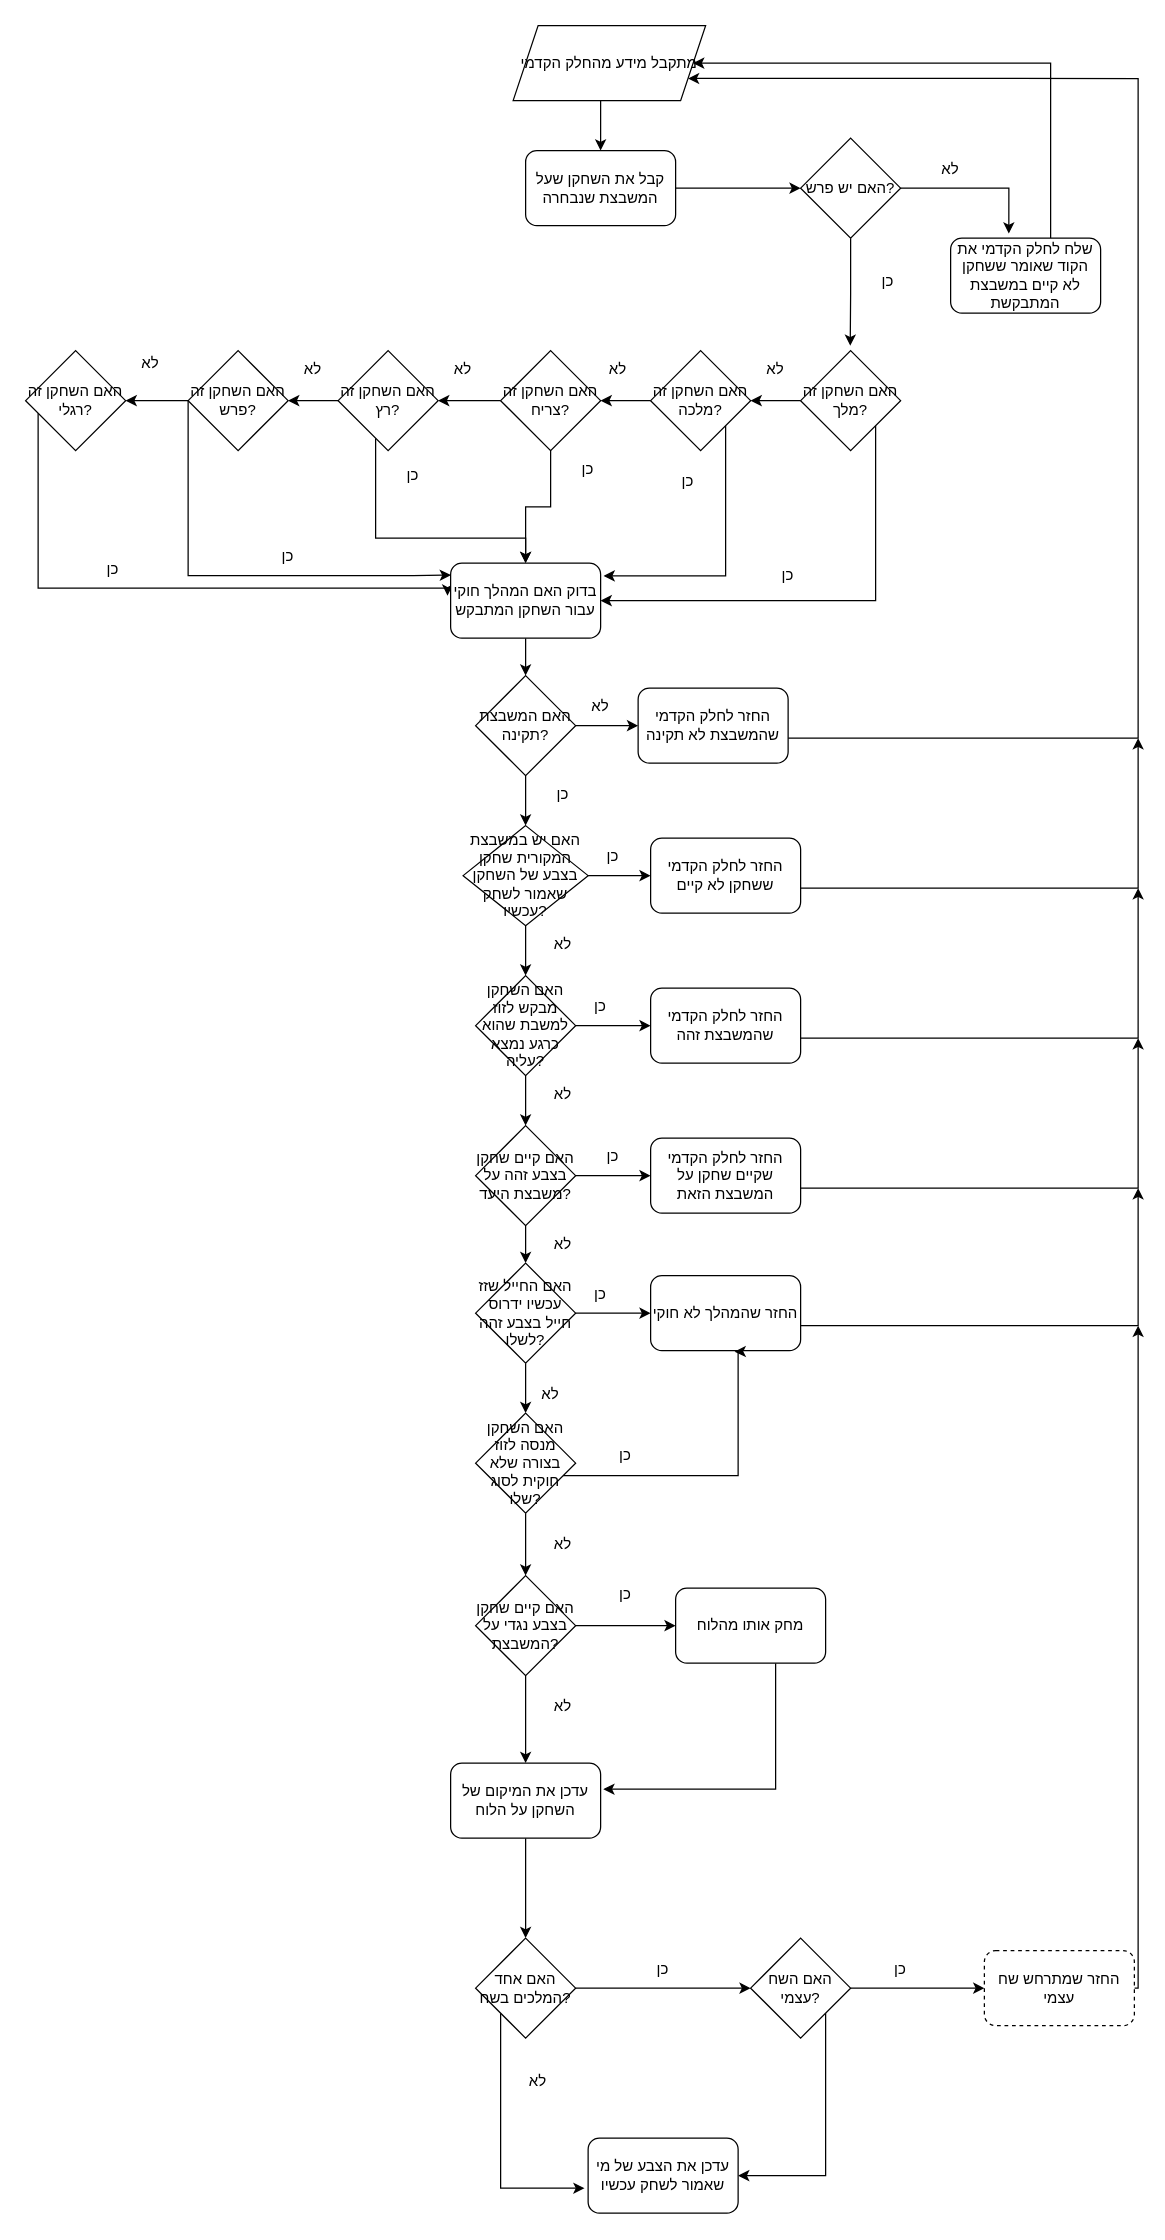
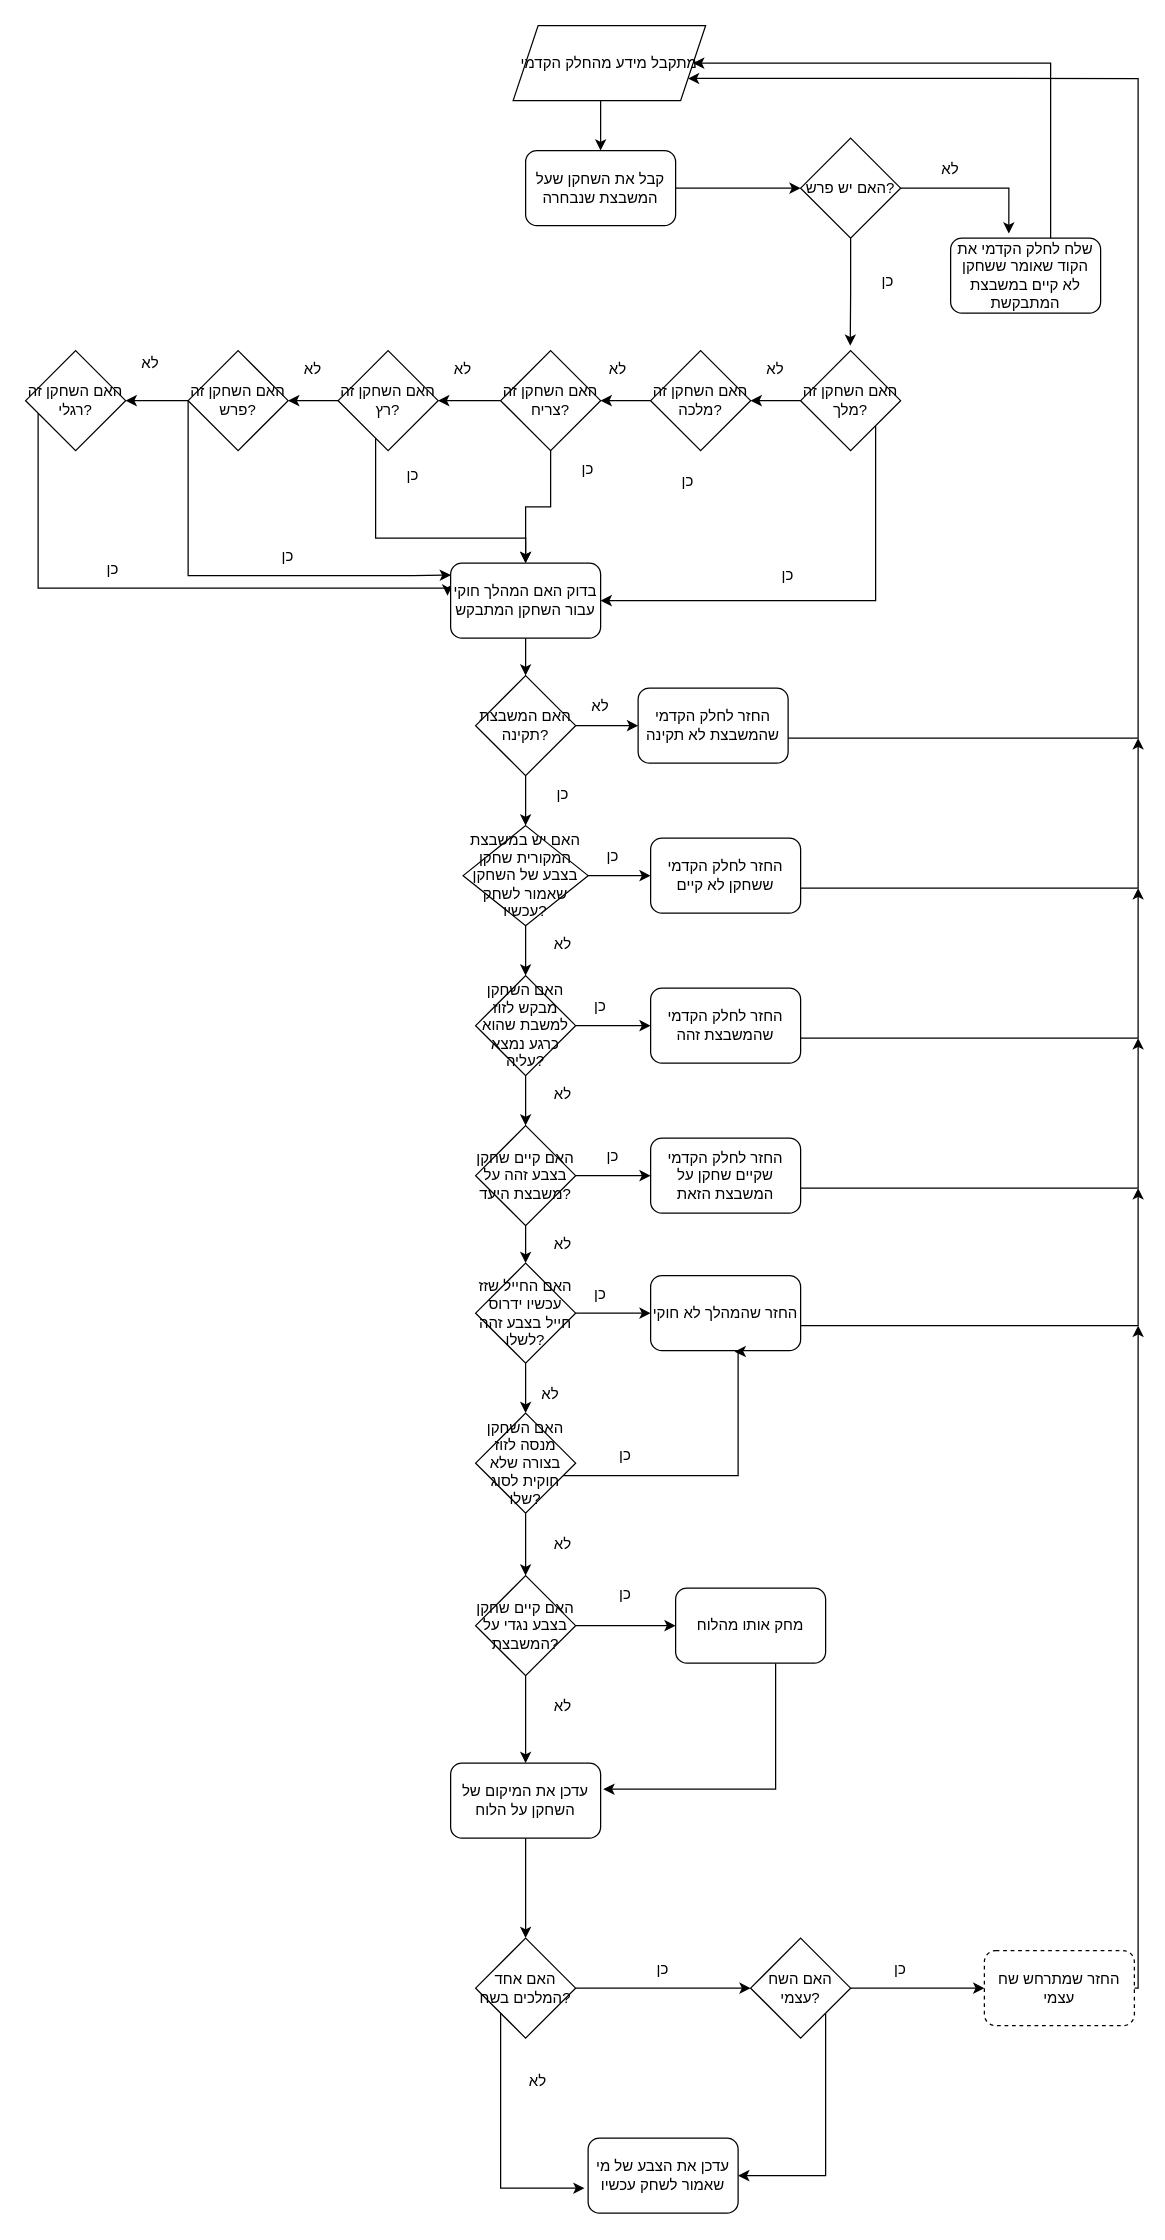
edge "האם השחקן זה מלכה?" -> "בדוק האם המהלך חוקי עבור השחקן המתבקש": removed
